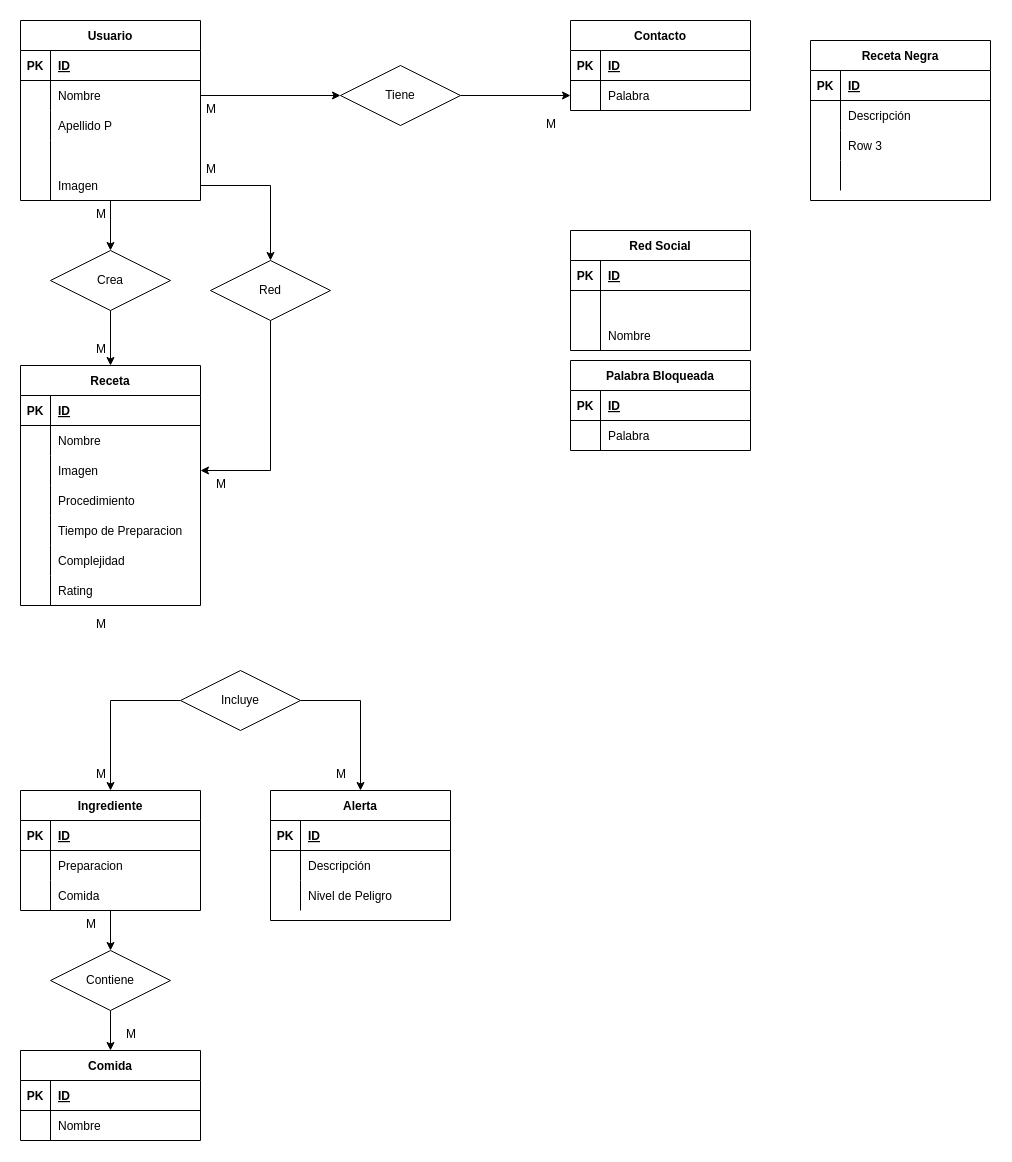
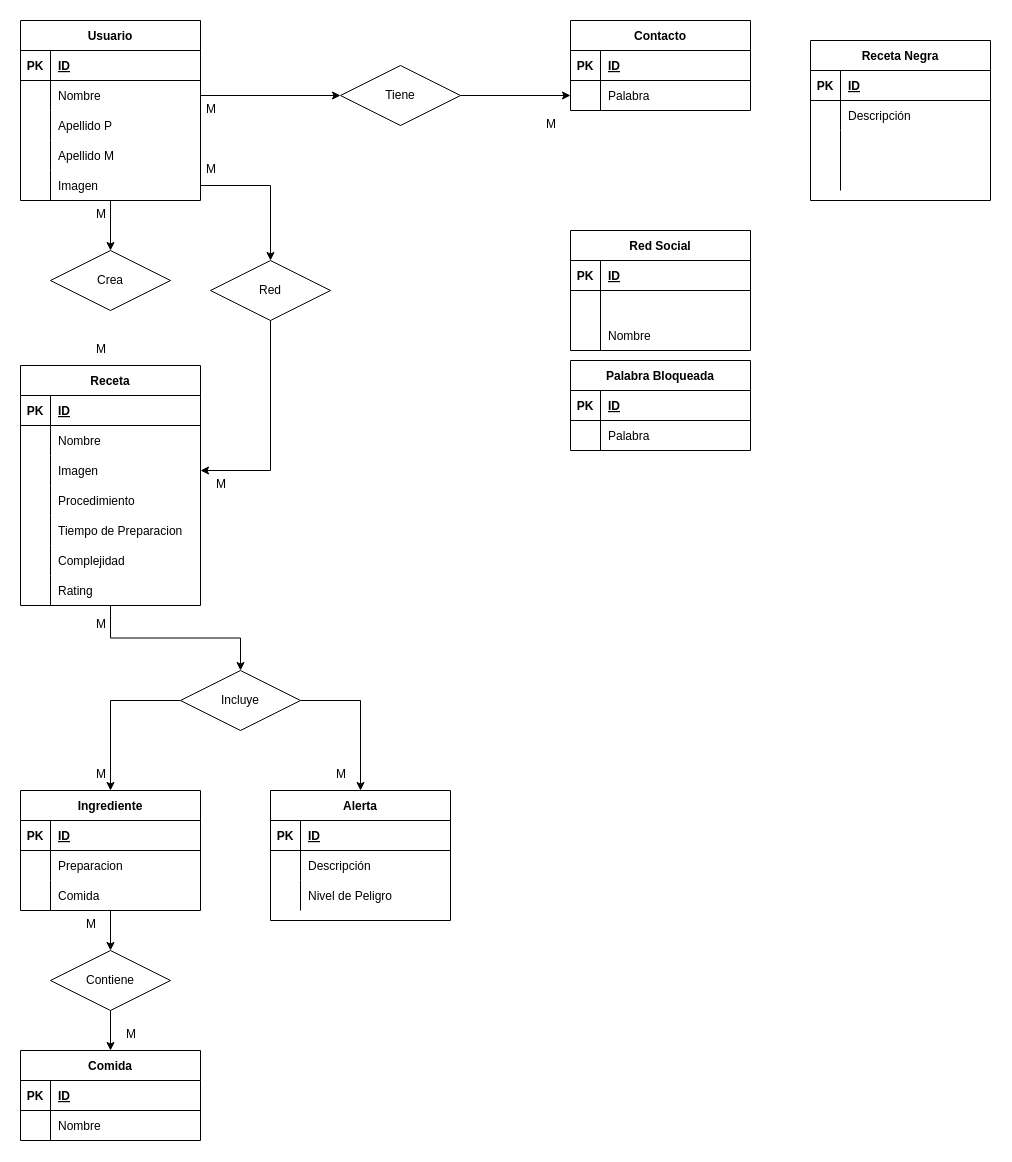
node "Row 3": removed
node "Apellido M": added
edge "Crea" -> "Receta": removed
edge "Receta" -> "Incluye": added
